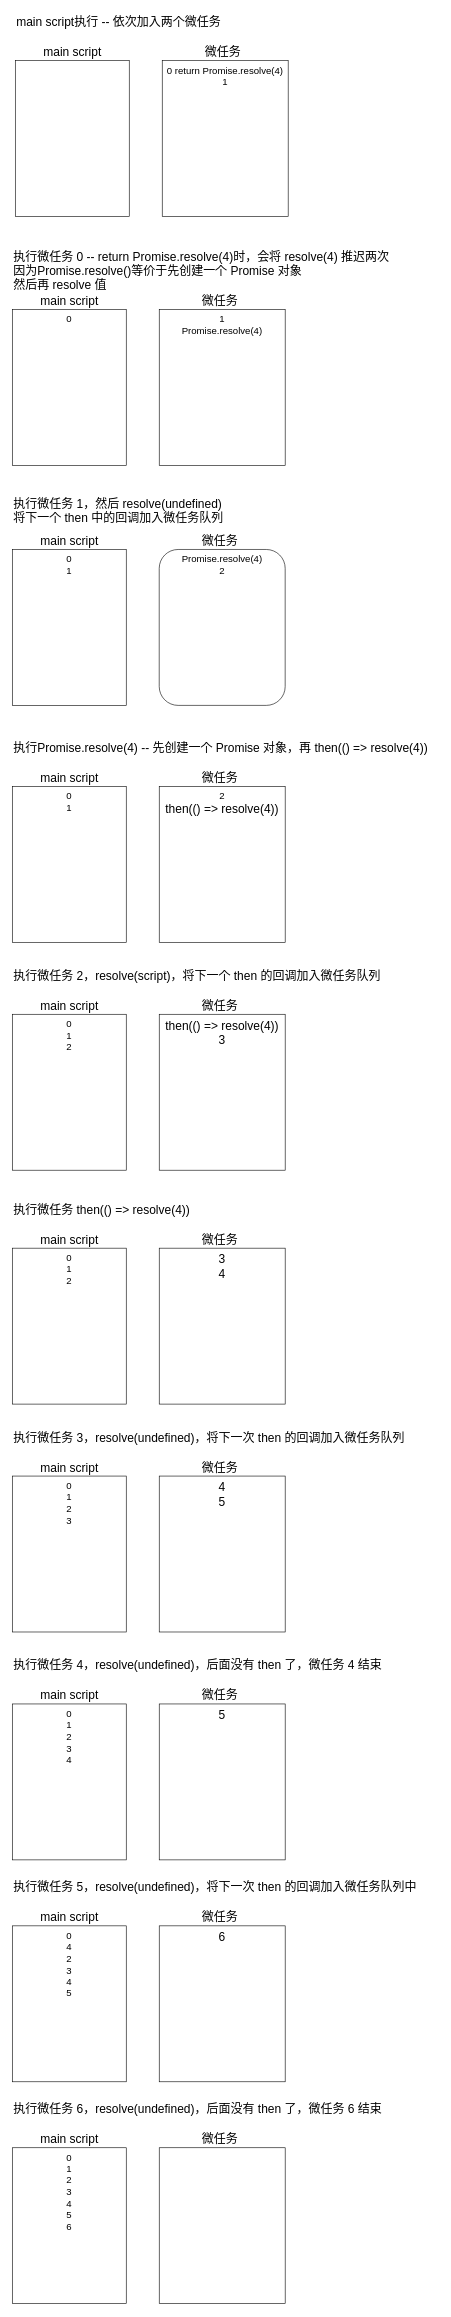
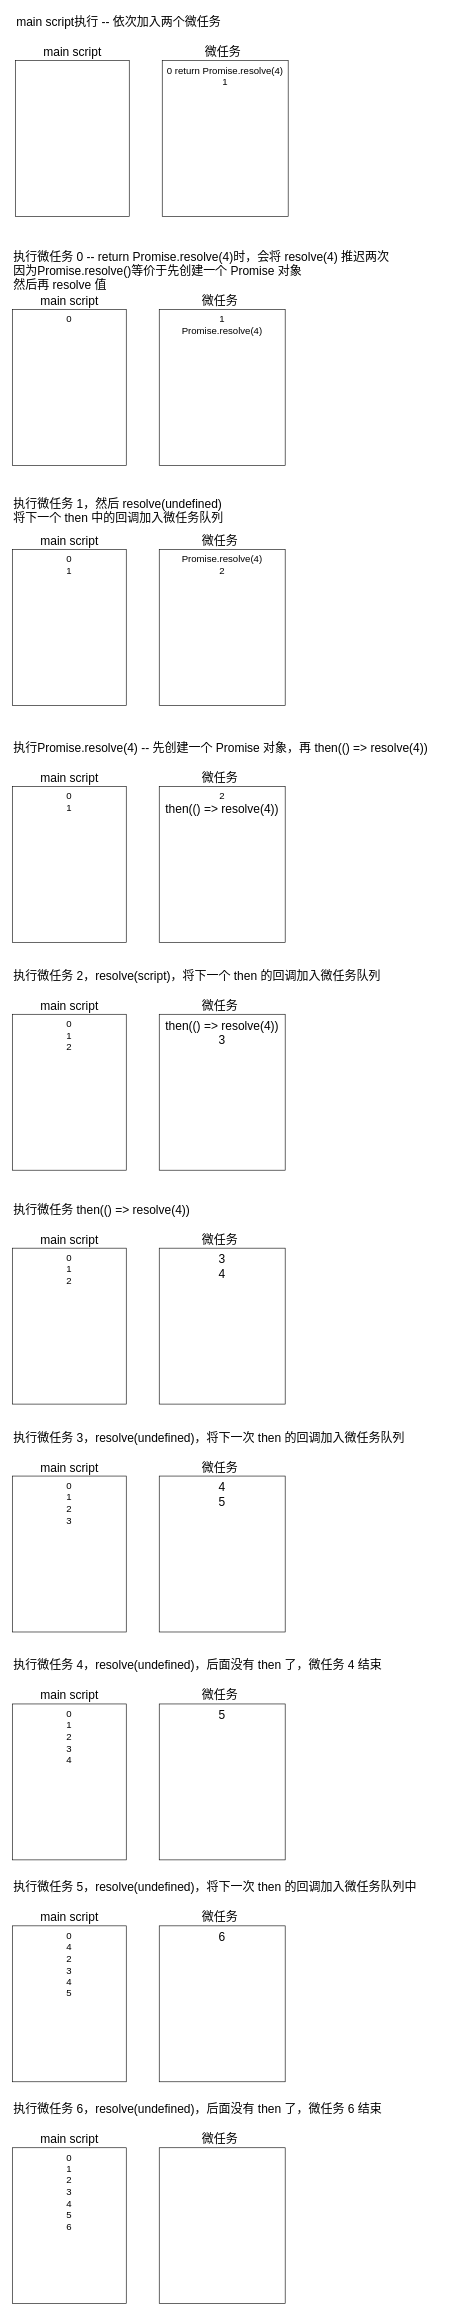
node "Promise.resolve(4) 2": shape rounded rectangle -> rectangle
